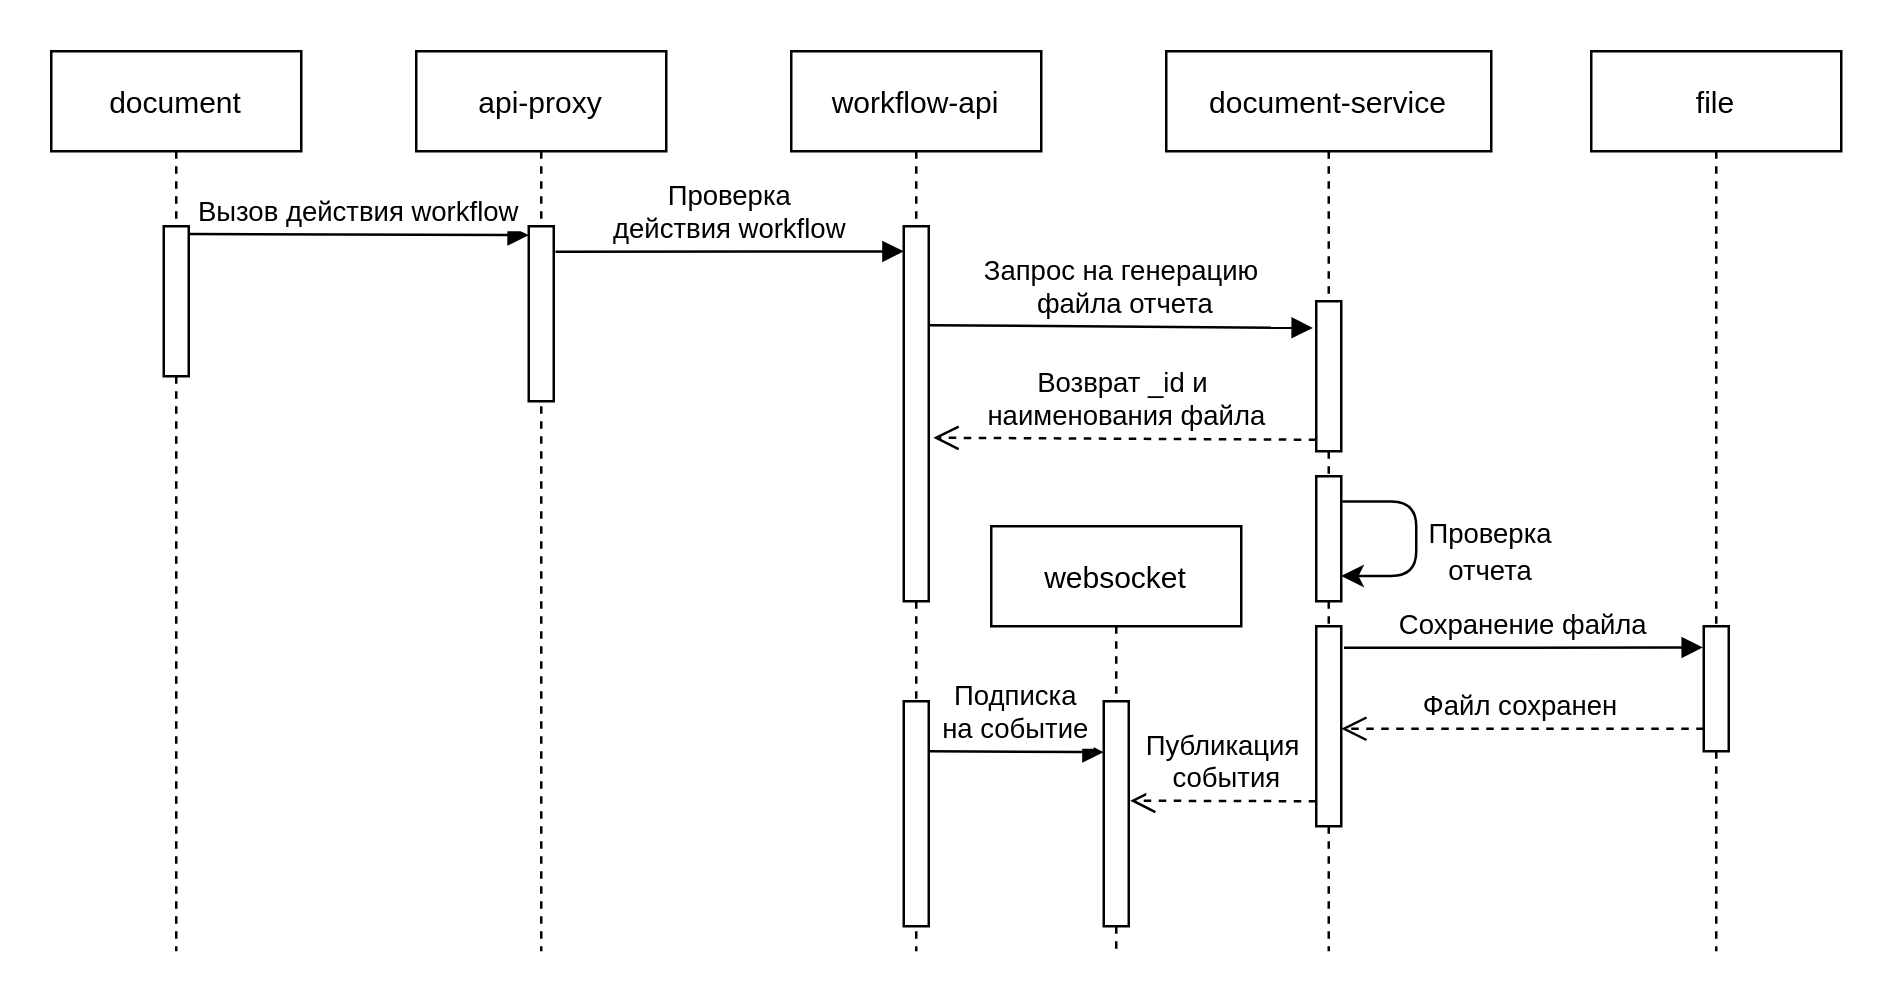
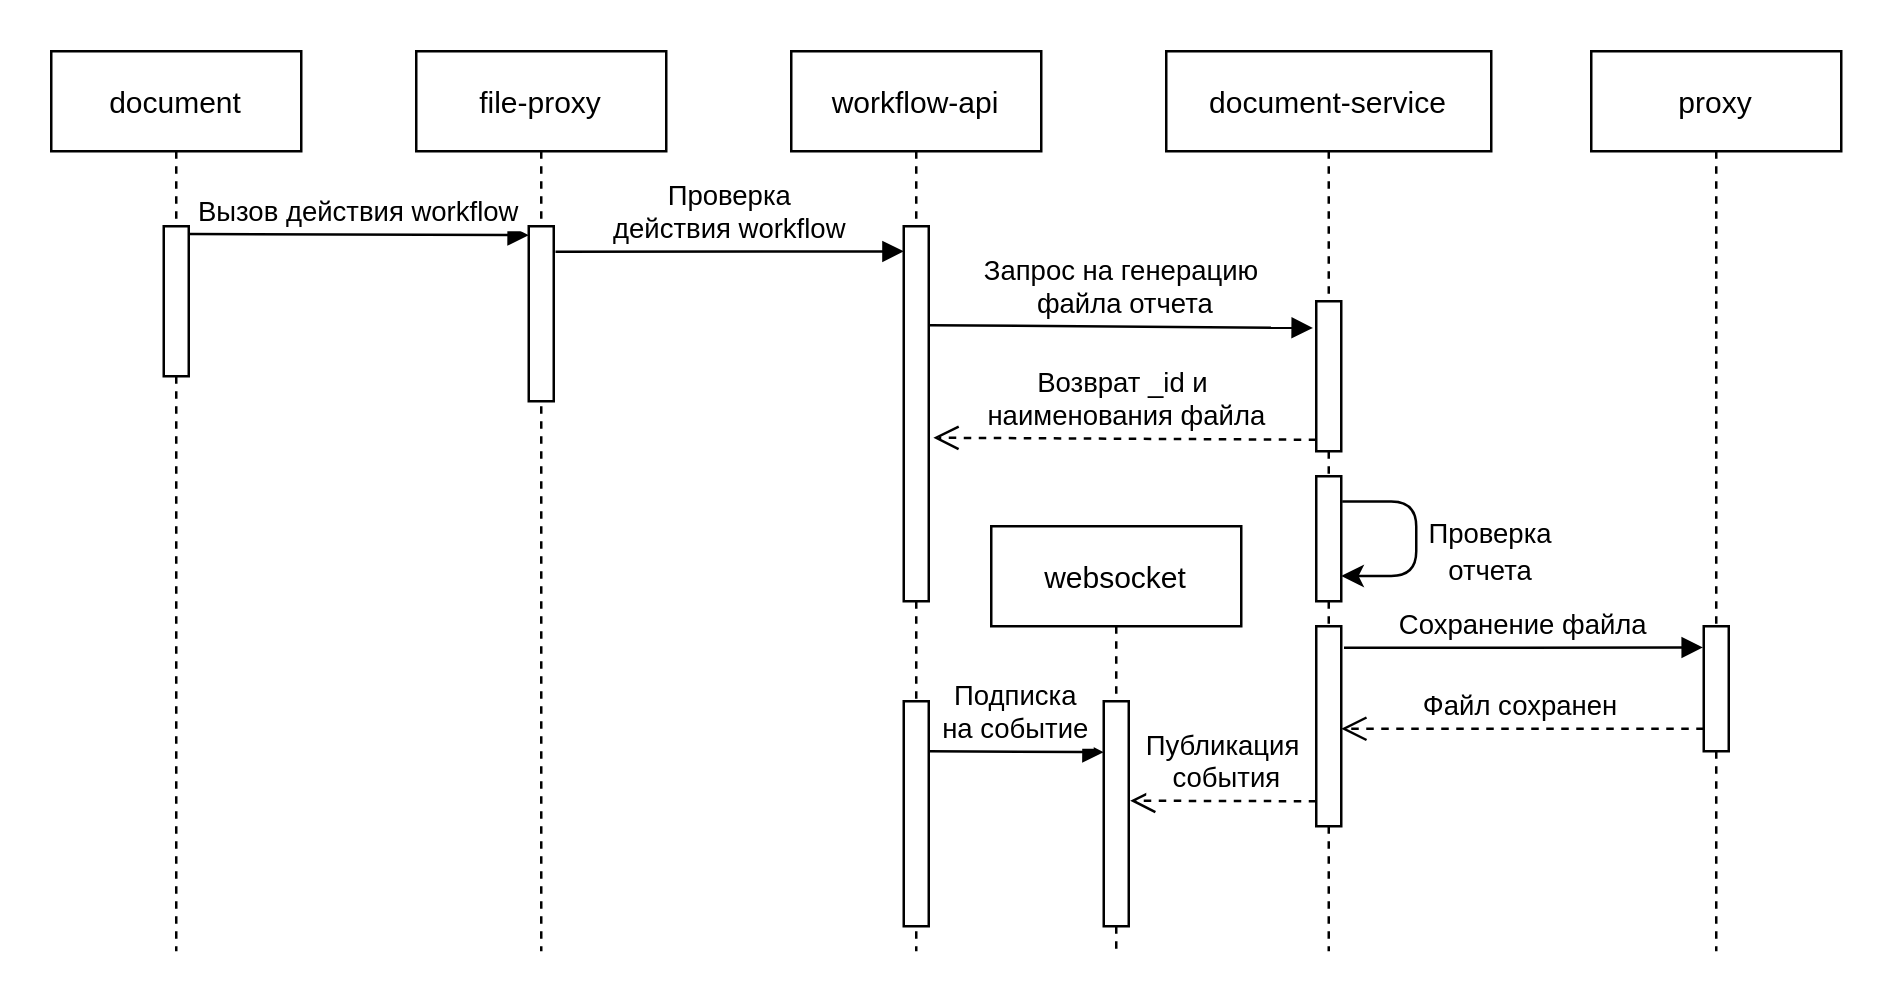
node "api-proxy": label "api-proxy" -> "file-proxy"
node "file": label "file" -> "proxy"
